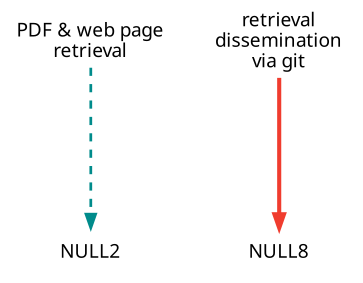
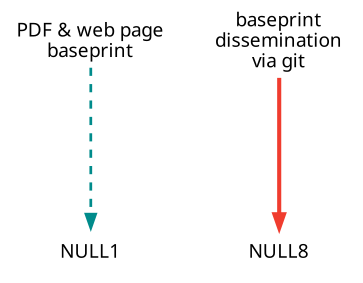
node "PDF & web page retrieval": label "PDF & web page retrieval" -> "PDF & web page baseprint"
node "retrieval dissemination via git": label "retrieval dissemination via git" -> "baseprint dissemination via git"
node "NULL2": label "NULL2" -> "NULL1"
